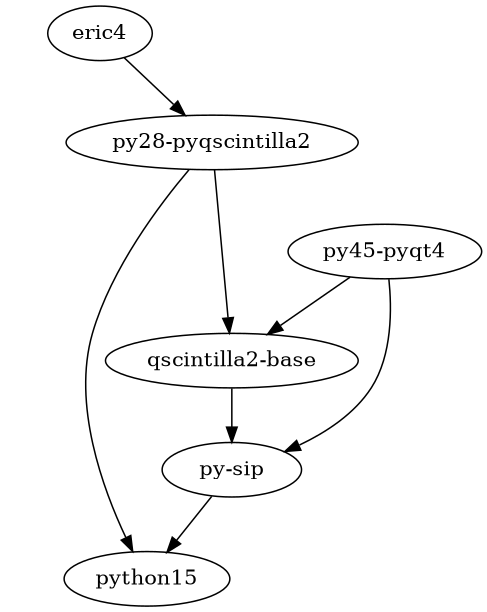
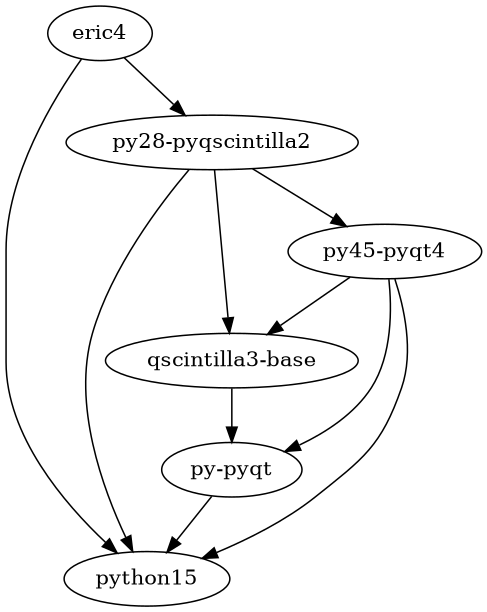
edge "py28-pyqscintilla2" -> "py45-pyqt4": added
edge "eric4" -> "python15": added
node "qscintilla2-base": label "qscintilla2-base" -> "qscintilla3-base"
edge "py45-pyqt4" -> "python15": added
node "py-sip": label "py-sip" -> "py-pyqt"
